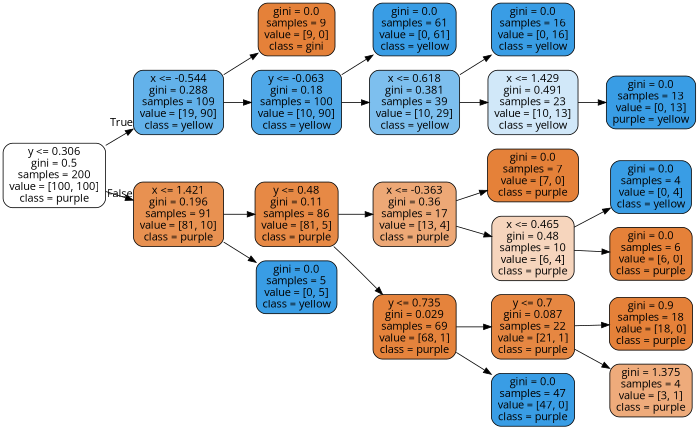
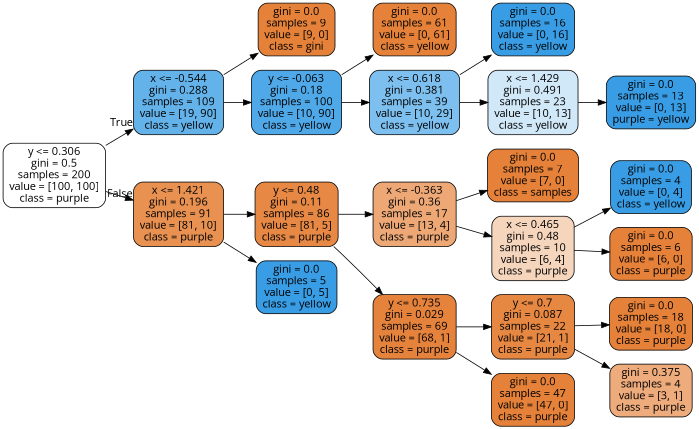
node "gini = 0.0 samples = 61 value = [0, 61] class = yellow": fillcolor #399de5 -> #e58139
node "gini = 0.0 samples = 7 value = [7, 0] class = purple": label "gini = 0.0 samples = 7 value = [7, 0] class = purple" -> "gini = 0.0 samples = 7 value = [7, 0] class = samples"
node "gini = 0.9 samples = 18 value = [18, 0] class = purple": label "gini = 0.9 samples = 18 value = [18, 0] class = purple" -> "gini = 0.0 samples = 18 value = [18, 0] class = purple"
node "gini = 1.375 samples = 4 value = [3, 1] class = purple": label "gini = 1.375 samples = 4 value = [3, 1] class = purple" -> "gini = 0.375 samples = 4 value = [3, 1] class = purple"
node "gini = 0.0 samples = 47 value = [47, 0] class = purple": fillcolor #399de5 -> #e58139
